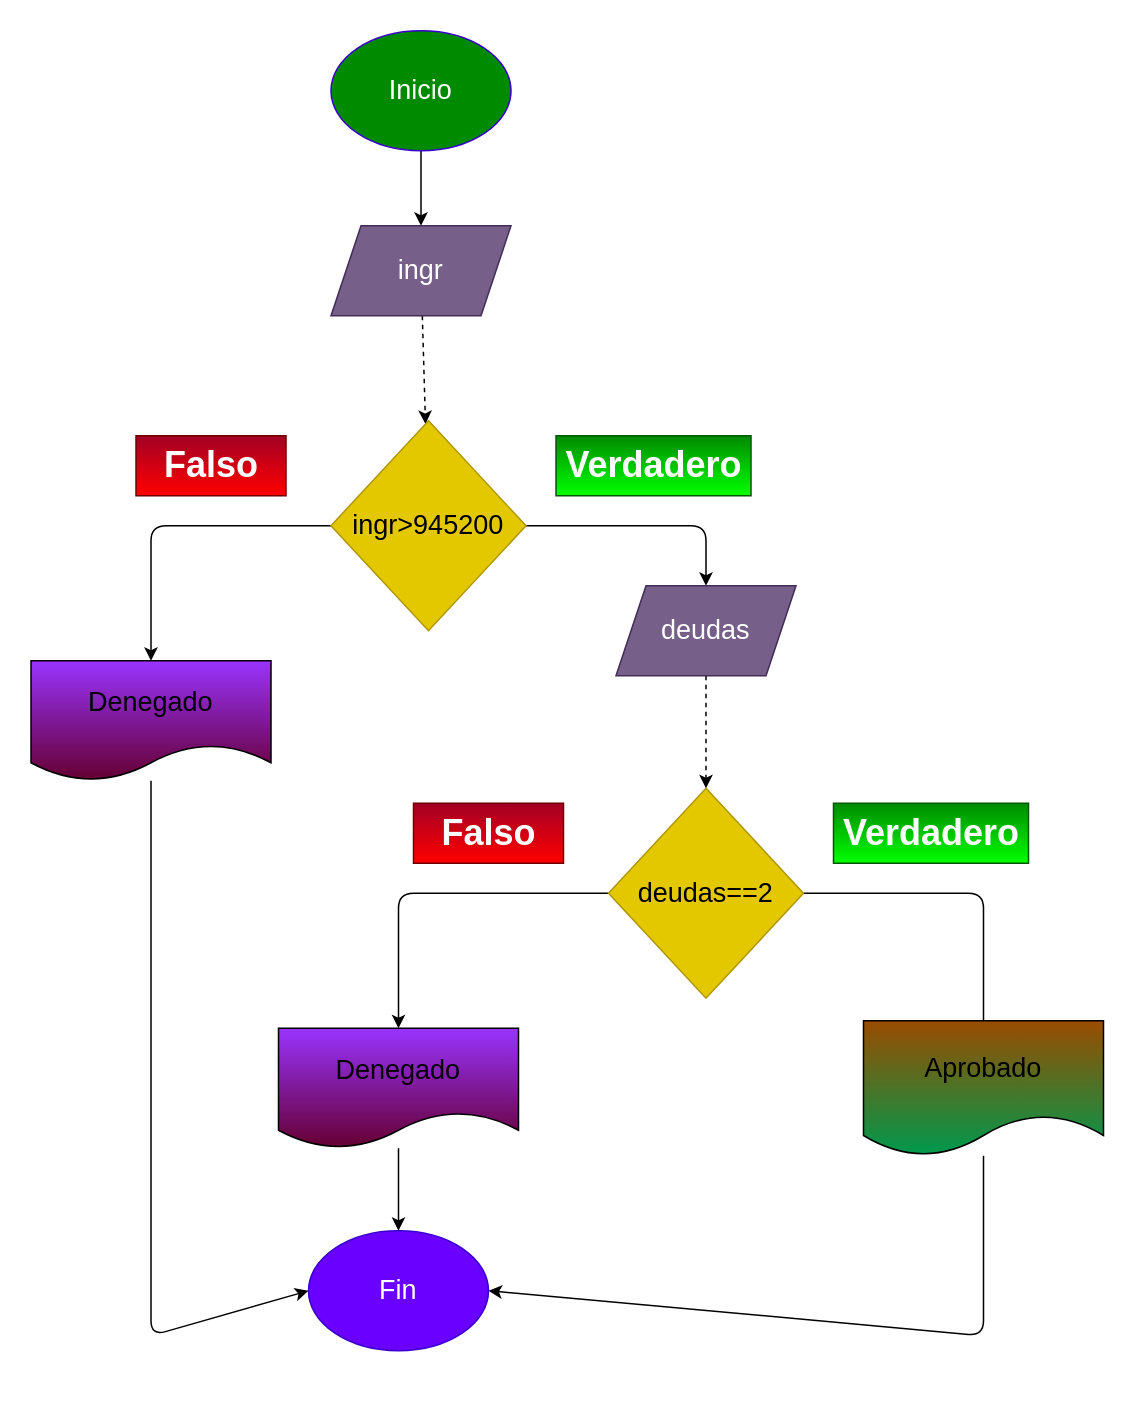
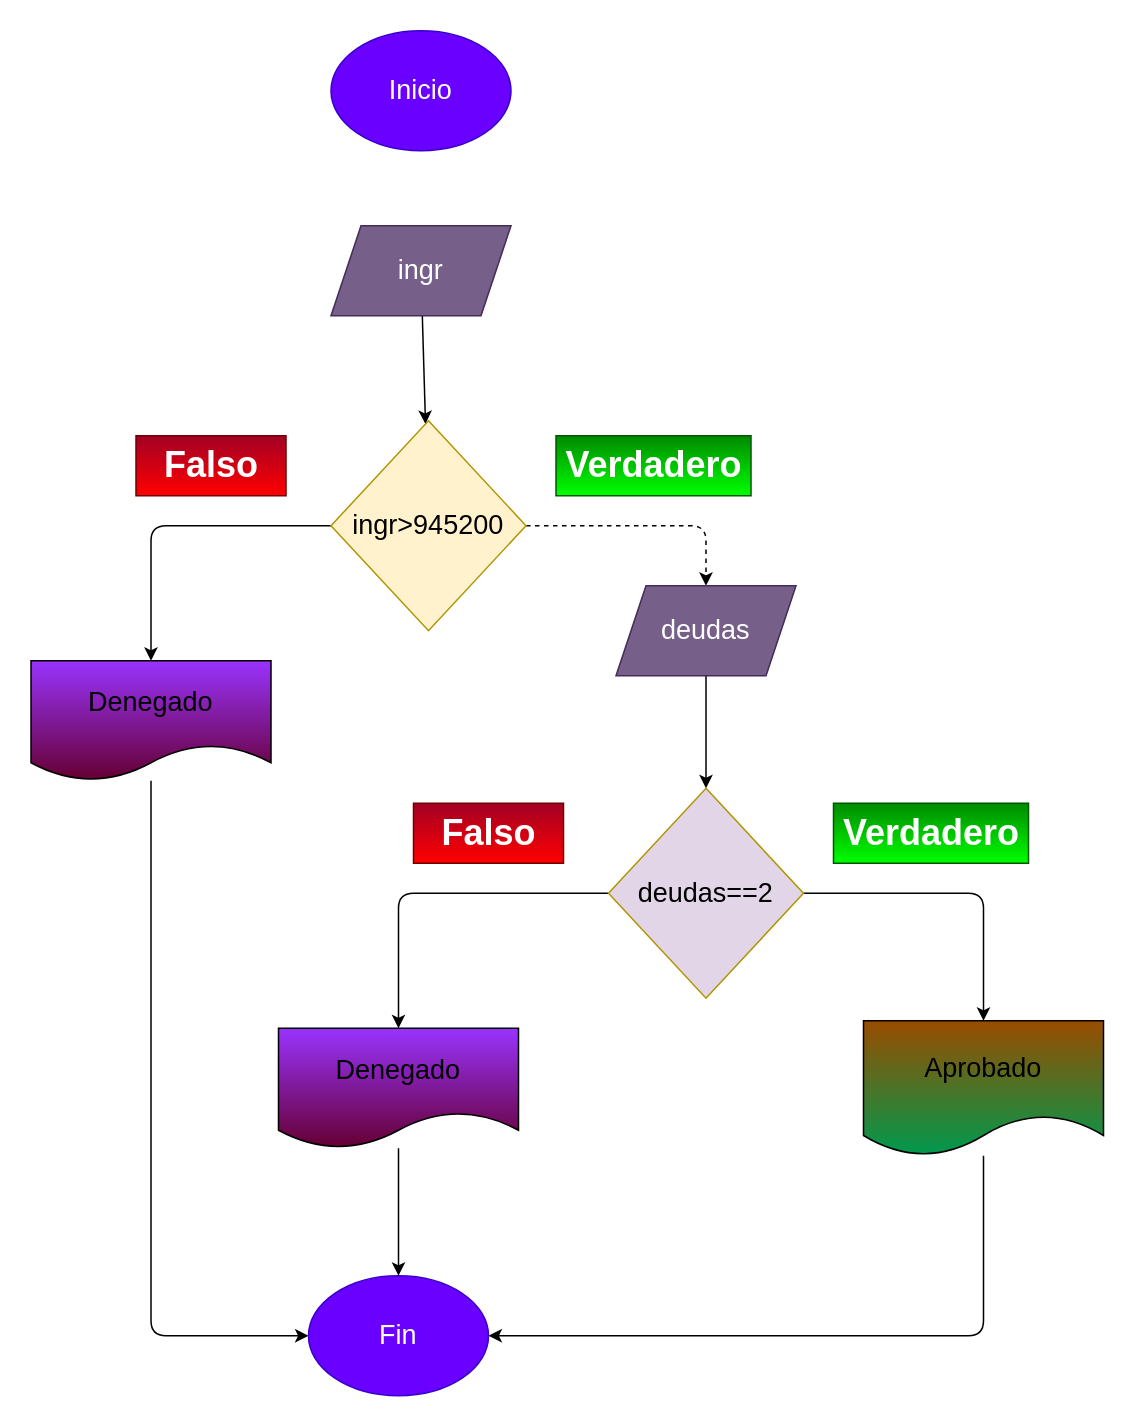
node "Inicio": fillcolor #008a00 -> #6a00ff
edge "Inicio" -> "ingr": removed
edge "ingr" -> "ingr>945200": style dashed -> solid
node "ingr>945200": fillcolor #e3c800 -> #fff2cc
edge "ingr>945200" -> "deudas": style solid -> dashed
edge "deudas" -> "deudas==2": style dashed -> solid
node "deudas==2": fillcolor #e3c800 -> #e1d5e7
edge "deudas==2" -- "Aprobado": arrowhead none -> classic
node "Fin": moved (398, 1291) -> (398, 1336)
